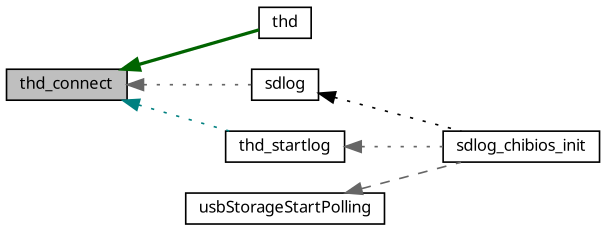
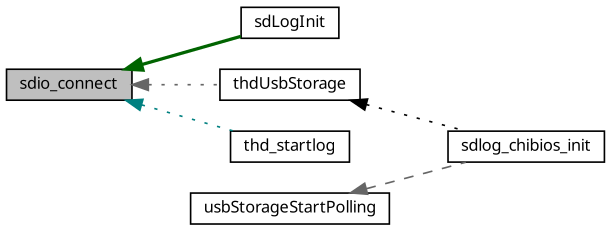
node "thd": label "thd" -> "sdLogInit"
node "thd_connect": label "thd_connect" -> "sdio_connect"
node "sdlog": label "sdlog" -> "thdUsbStorage"
edge "sdlog_chibios_init" -> "thd_startlog": removed
